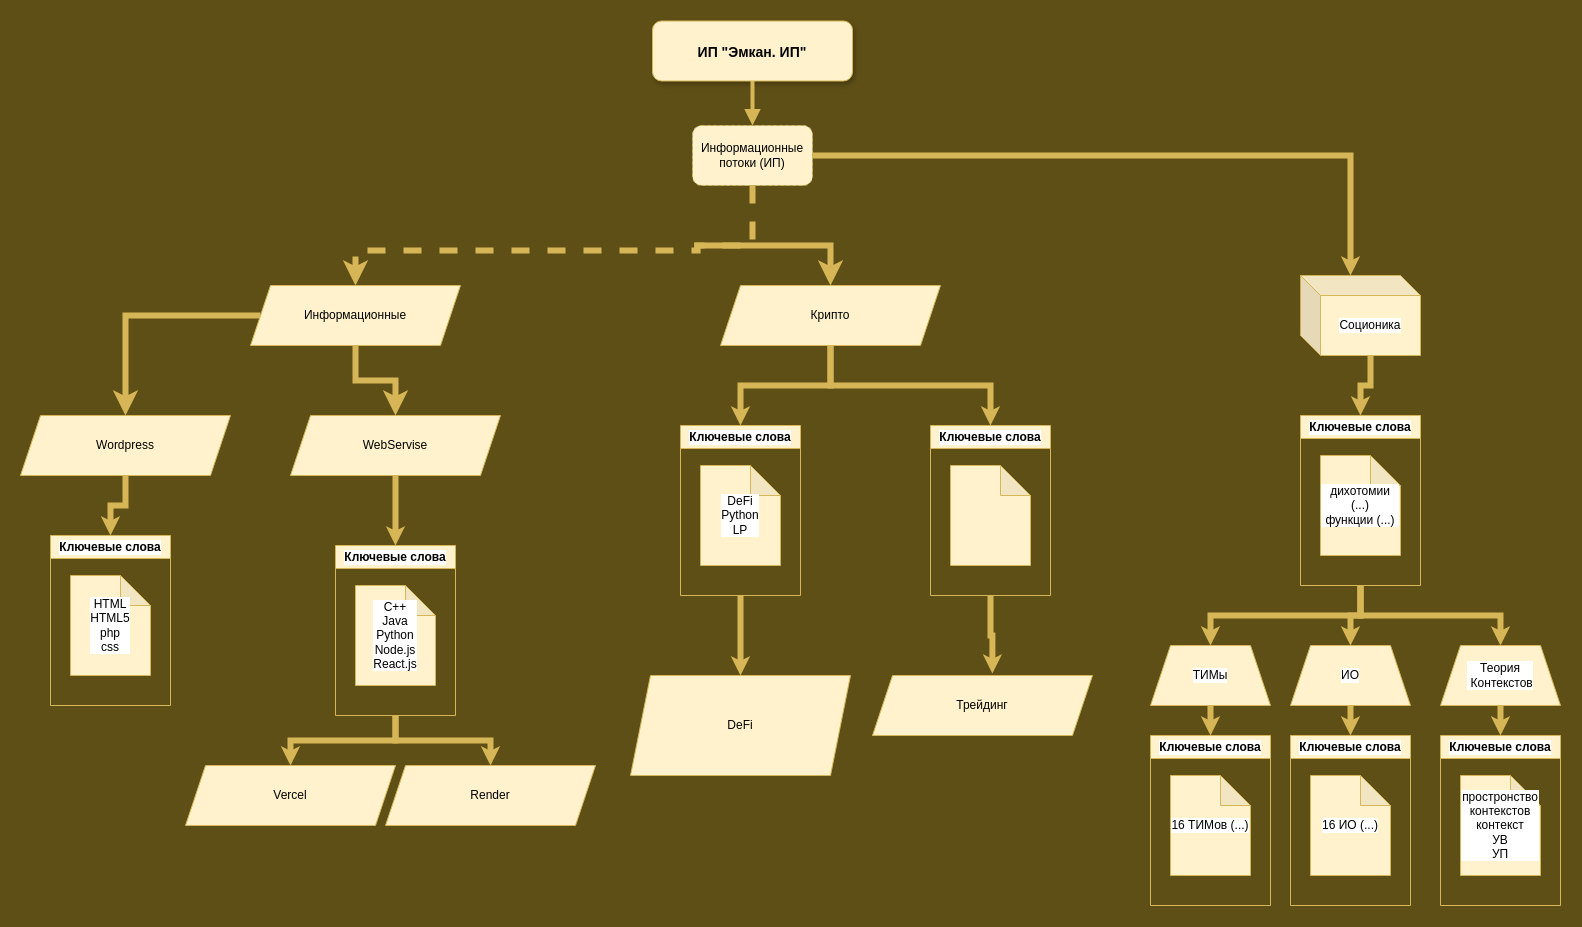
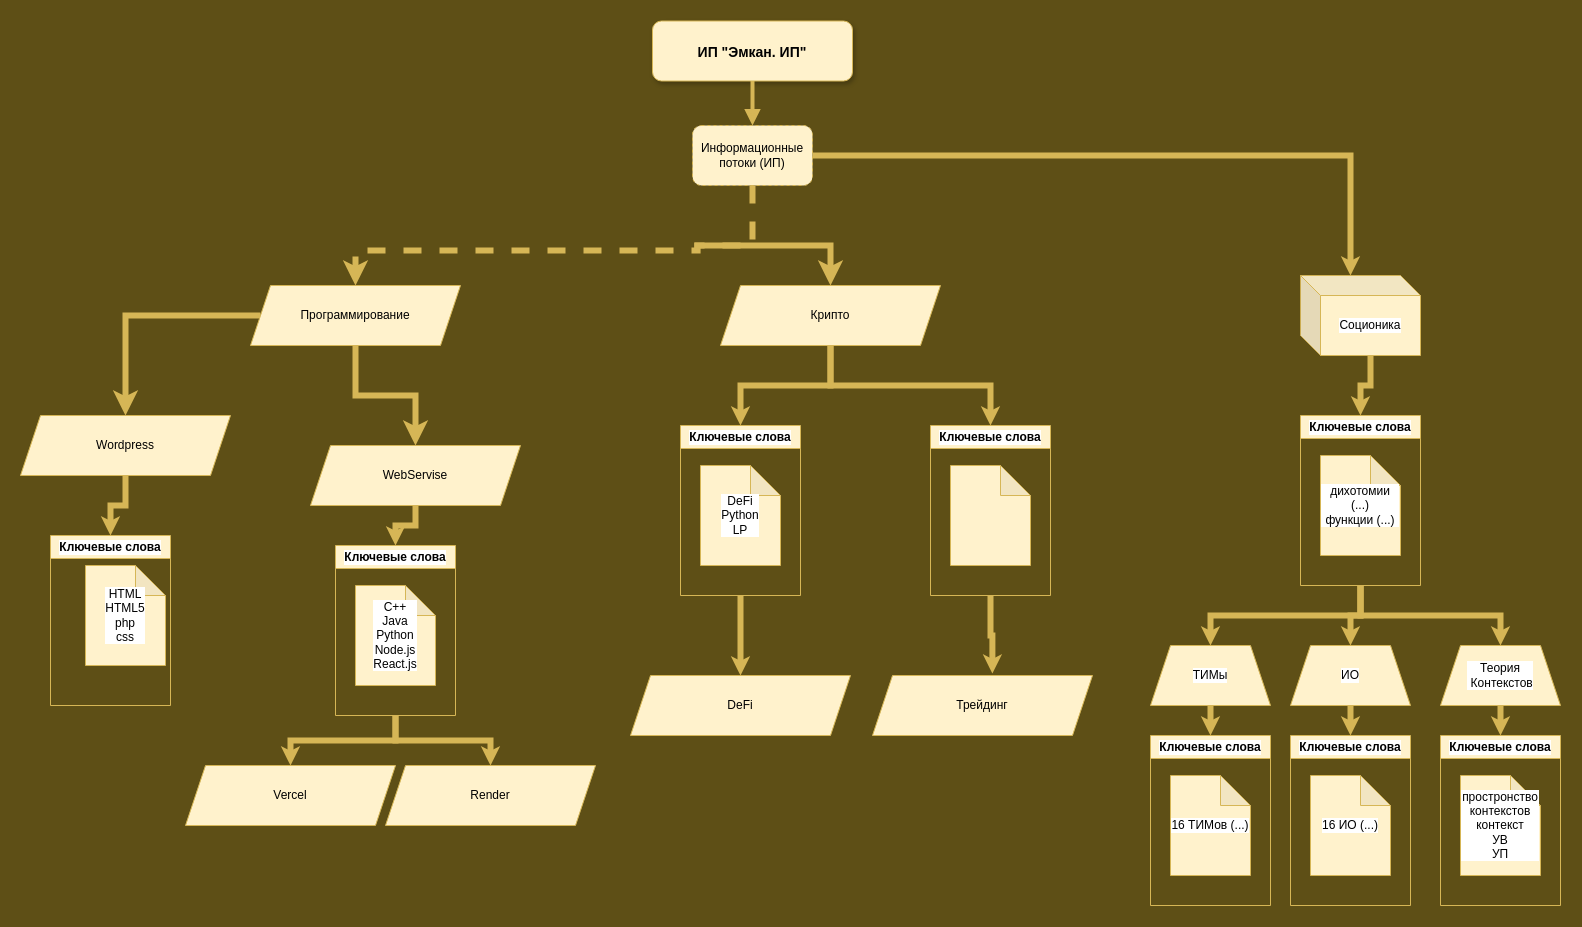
node "Информационные": label "Информационные" -> "Программирование"
node "WebServise": moved (396, 446) -> (416, 476)
node "HTML HTML5 php css": moved (111, 626) -> (126, 616)
node "DeFi": size 220x100 -> 220x60
